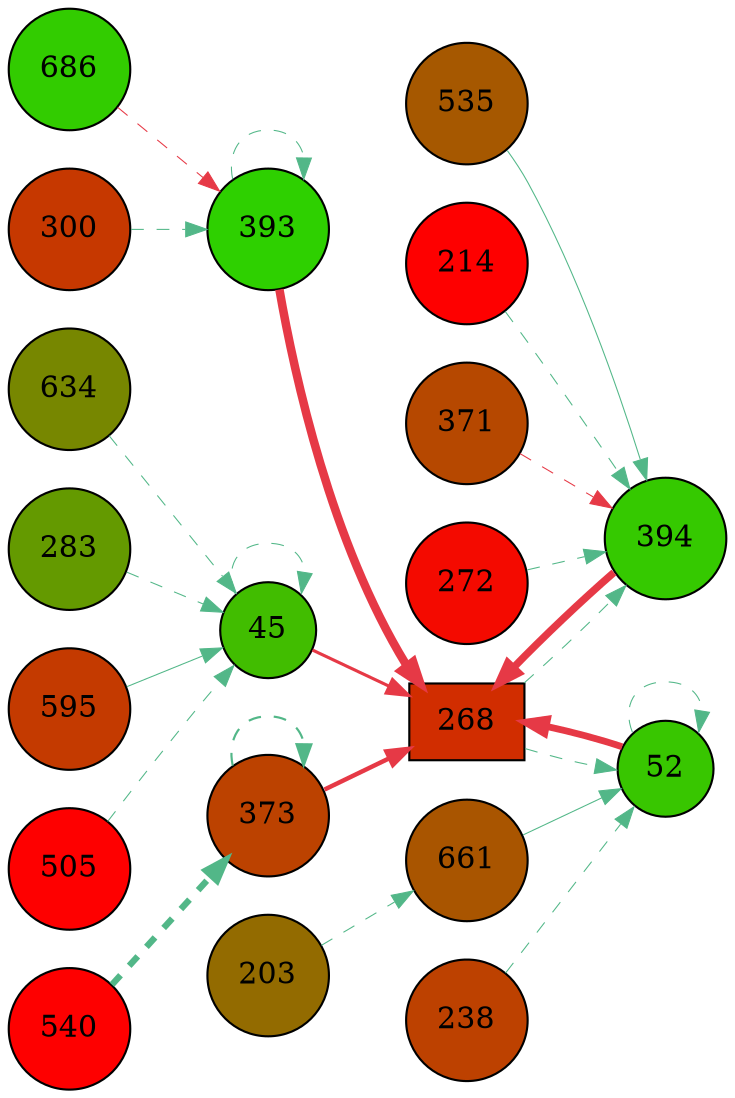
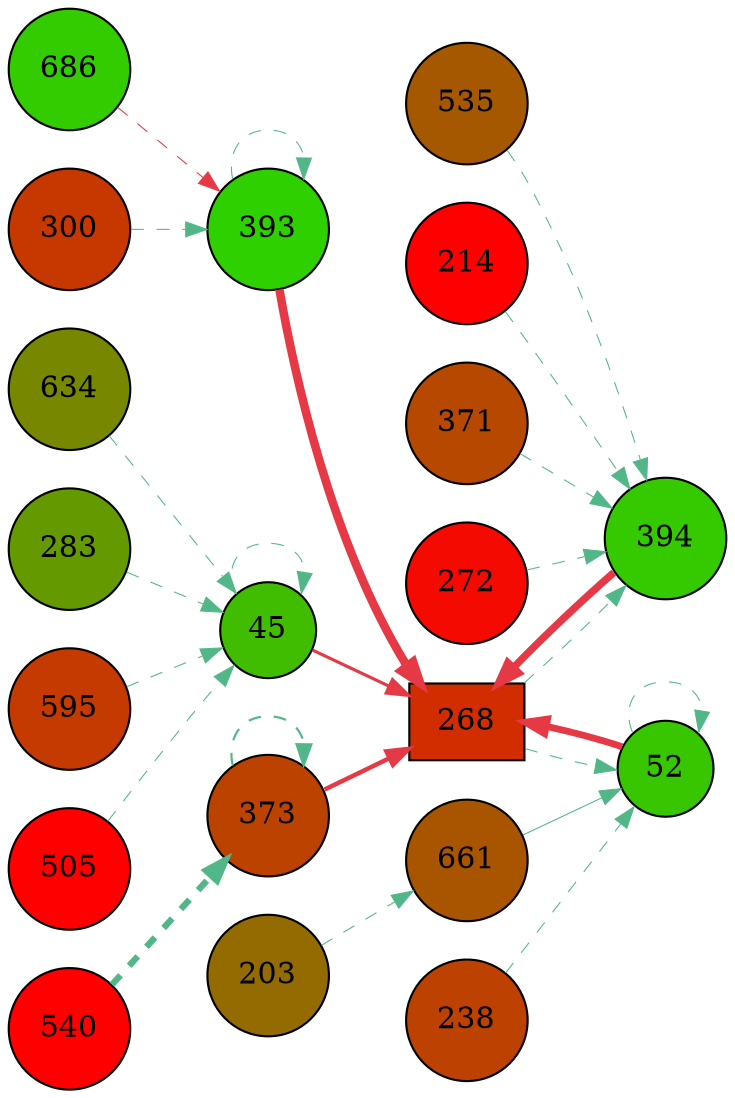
edge "535" -> "394": style solid -> dashed
edge "371" -> "394": color #e63946 -> #52b788
edge "595" -> "45": style solid -> dashed
